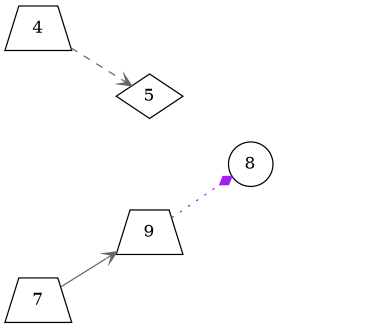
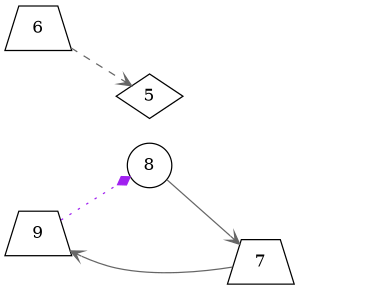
node "4": label "4" -> "6"
edge "8" -> "7": added
